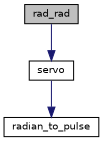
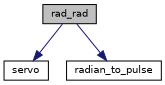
edge "servo" -> "radian_to_pulse": now "rad_rad" -> "radian_to_pulse"
